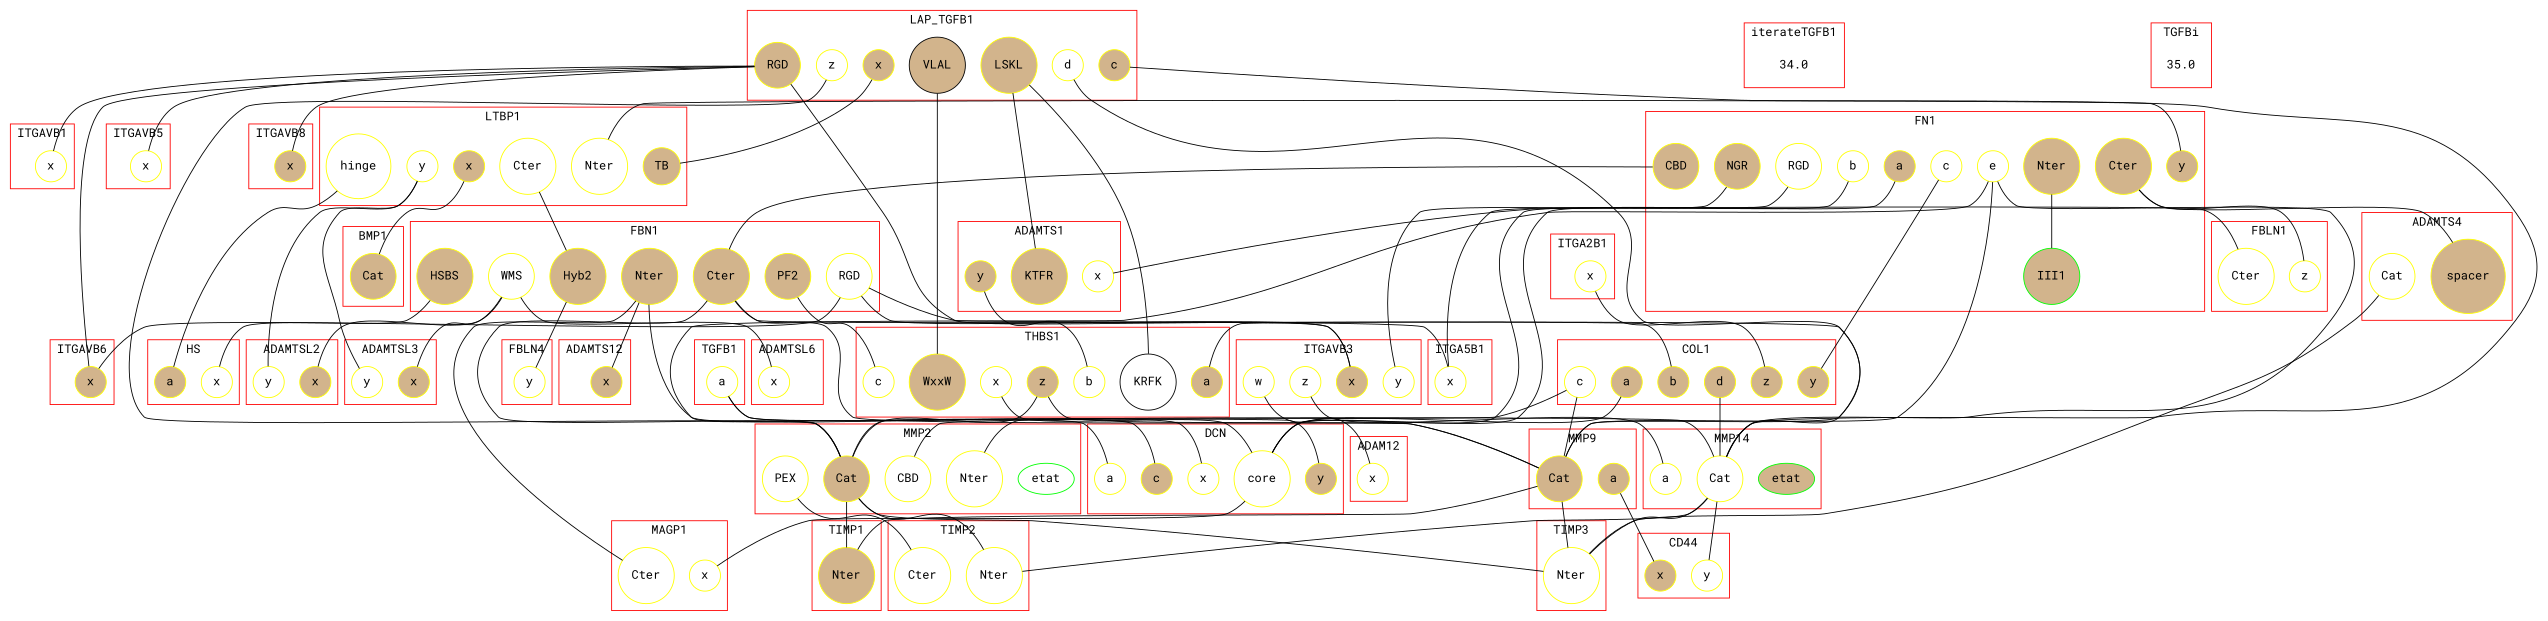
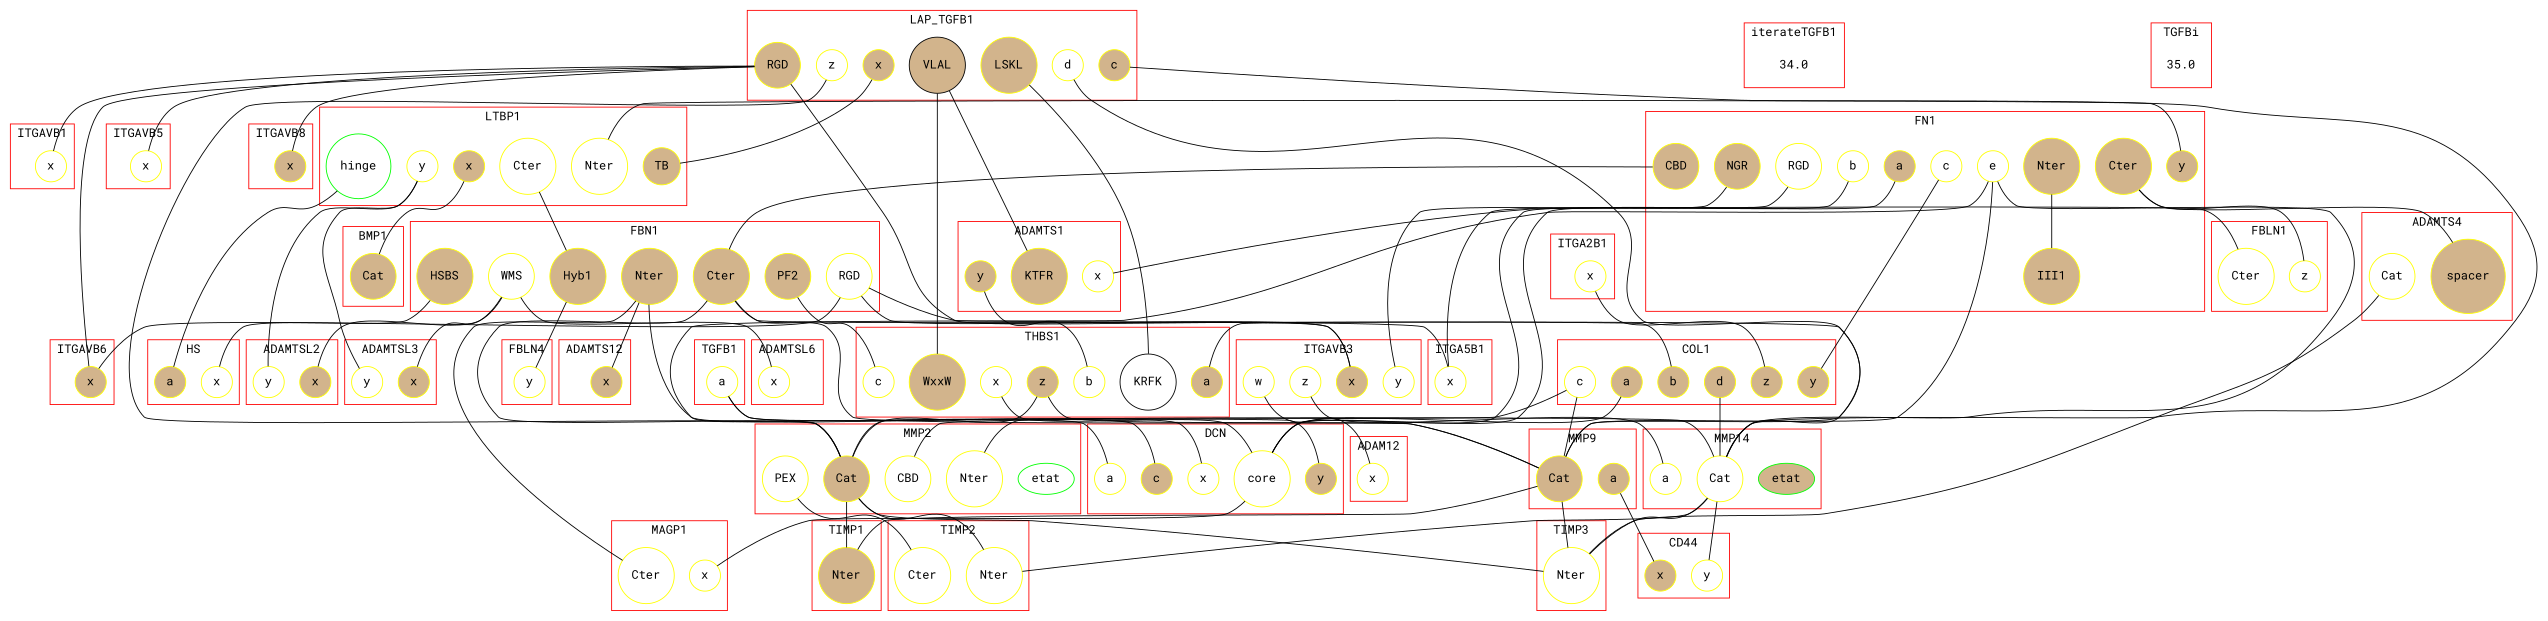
node "hinge": color yellow -> green
edge "LSKL" -- "KTFR": now "VLAL" -- "KTFR"
node "Hyb2": label "Hyb2" -> "Hyb1"
node "III1": color green -> yellow
